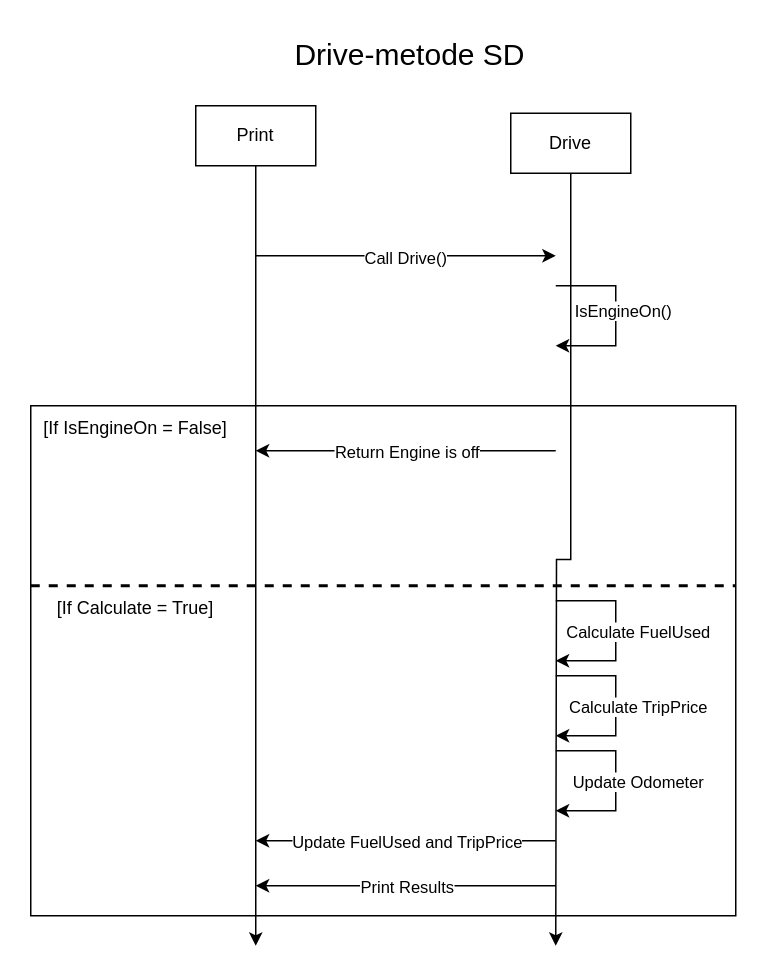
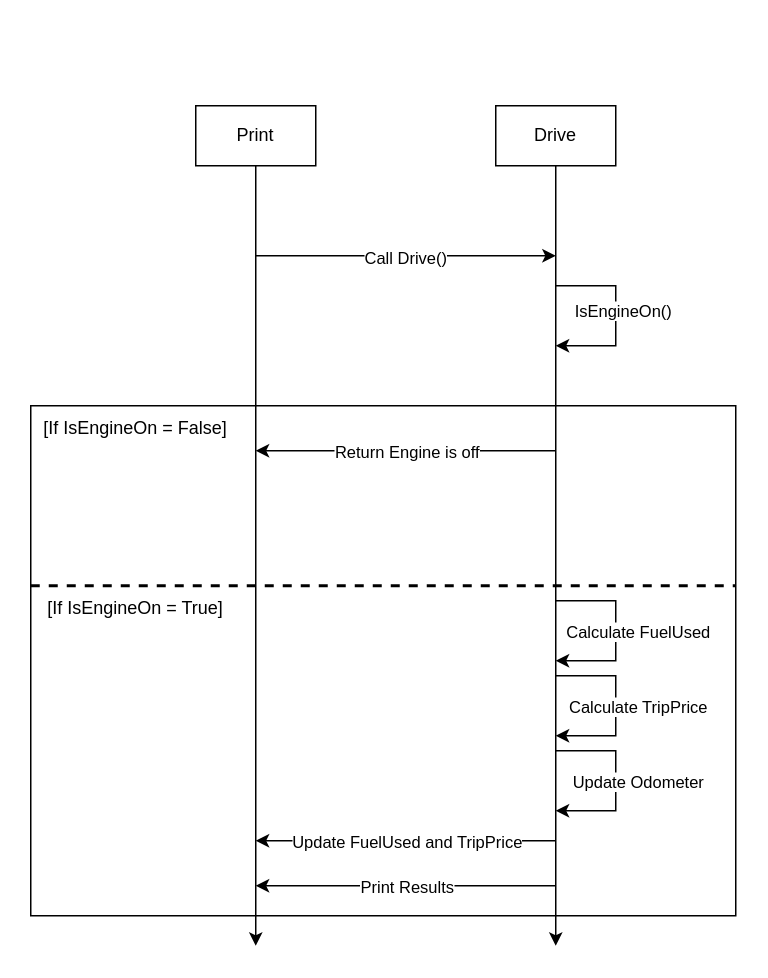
node "Drive-metode SD": removed
node "Drive": moved (571, 143) -> (556, 136)
node "[If Calculate = True]": label "[If Calculate = True]" -> "[If IsEngineOn = True]"
